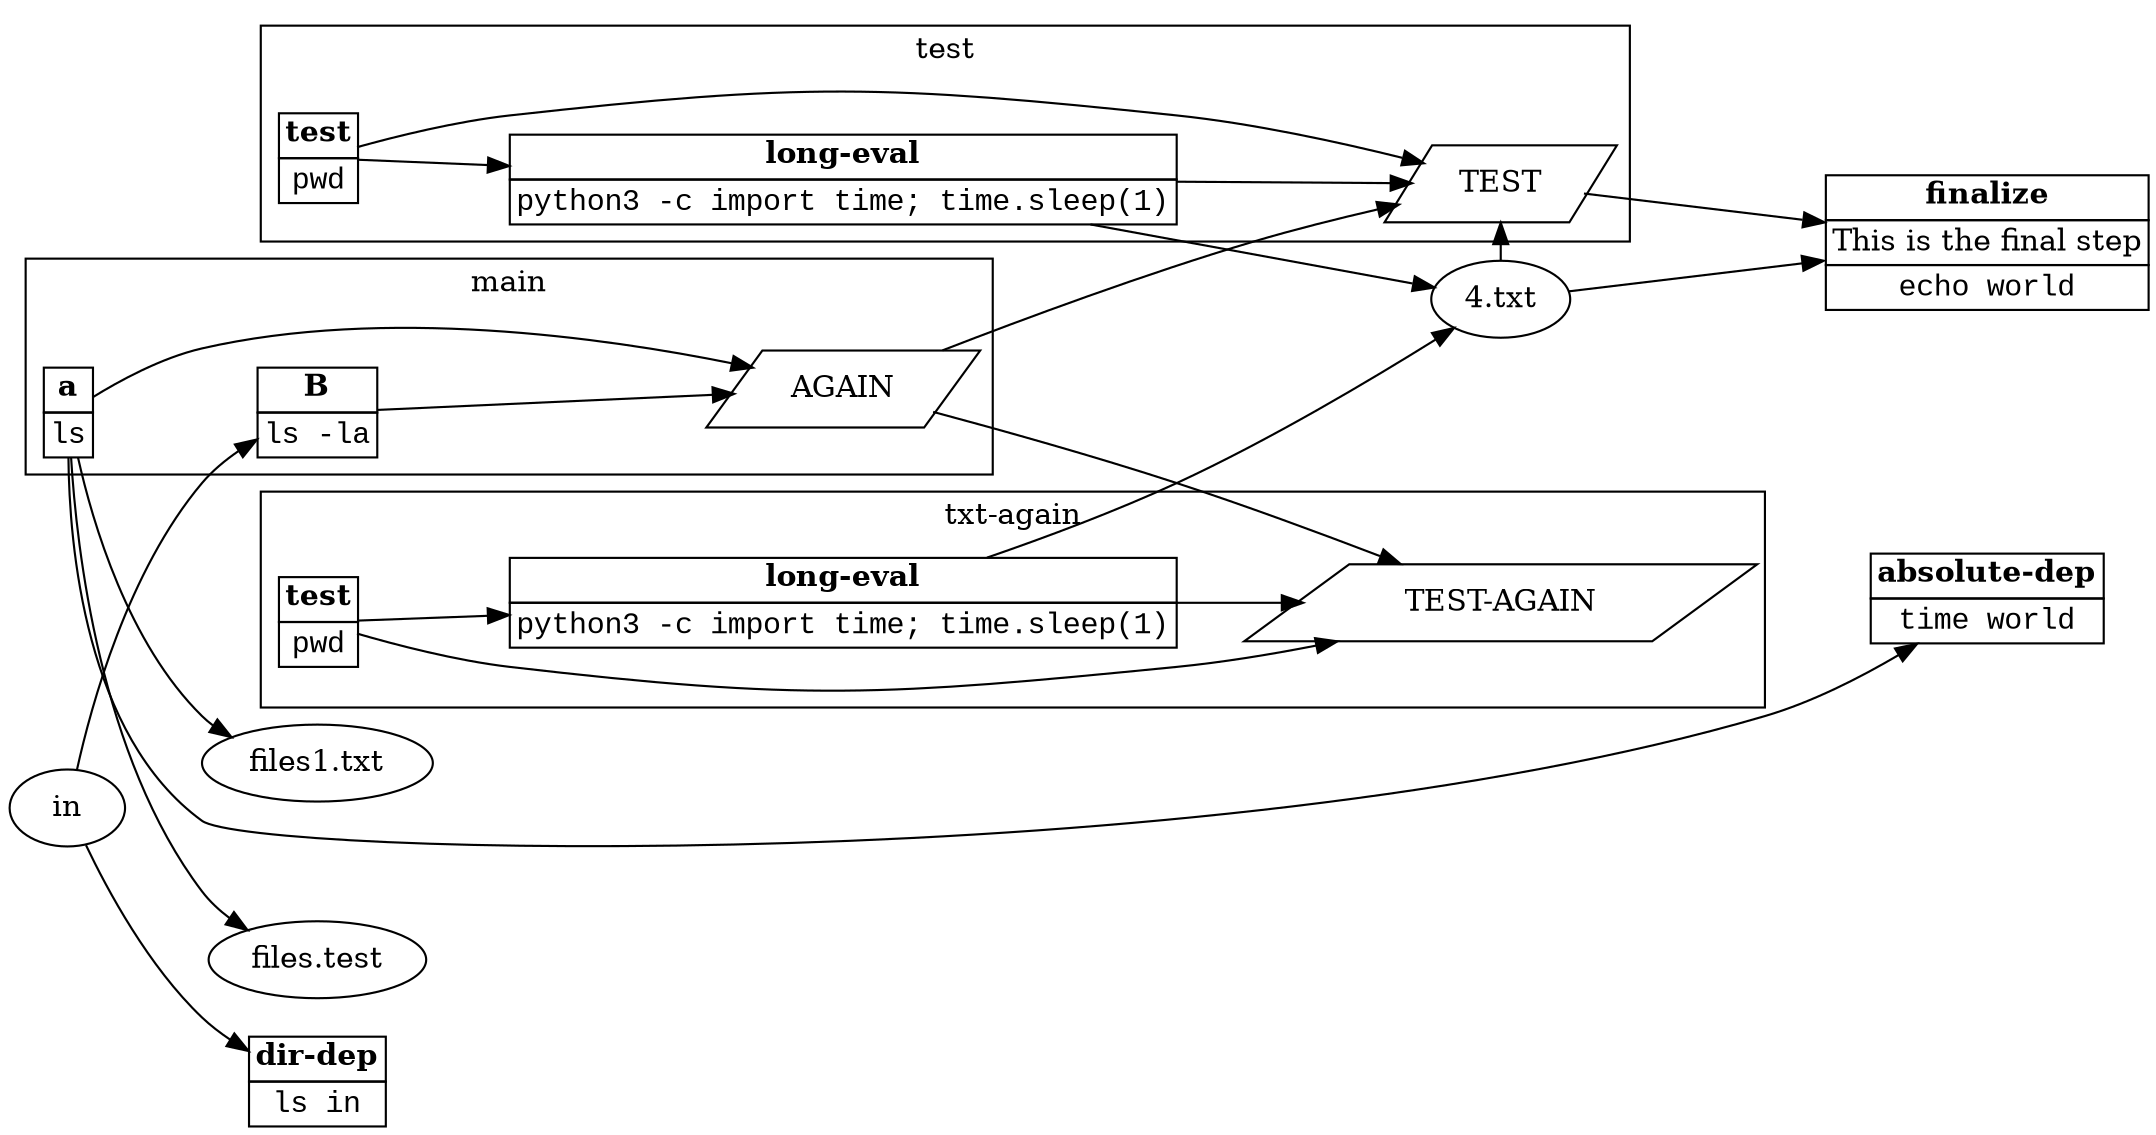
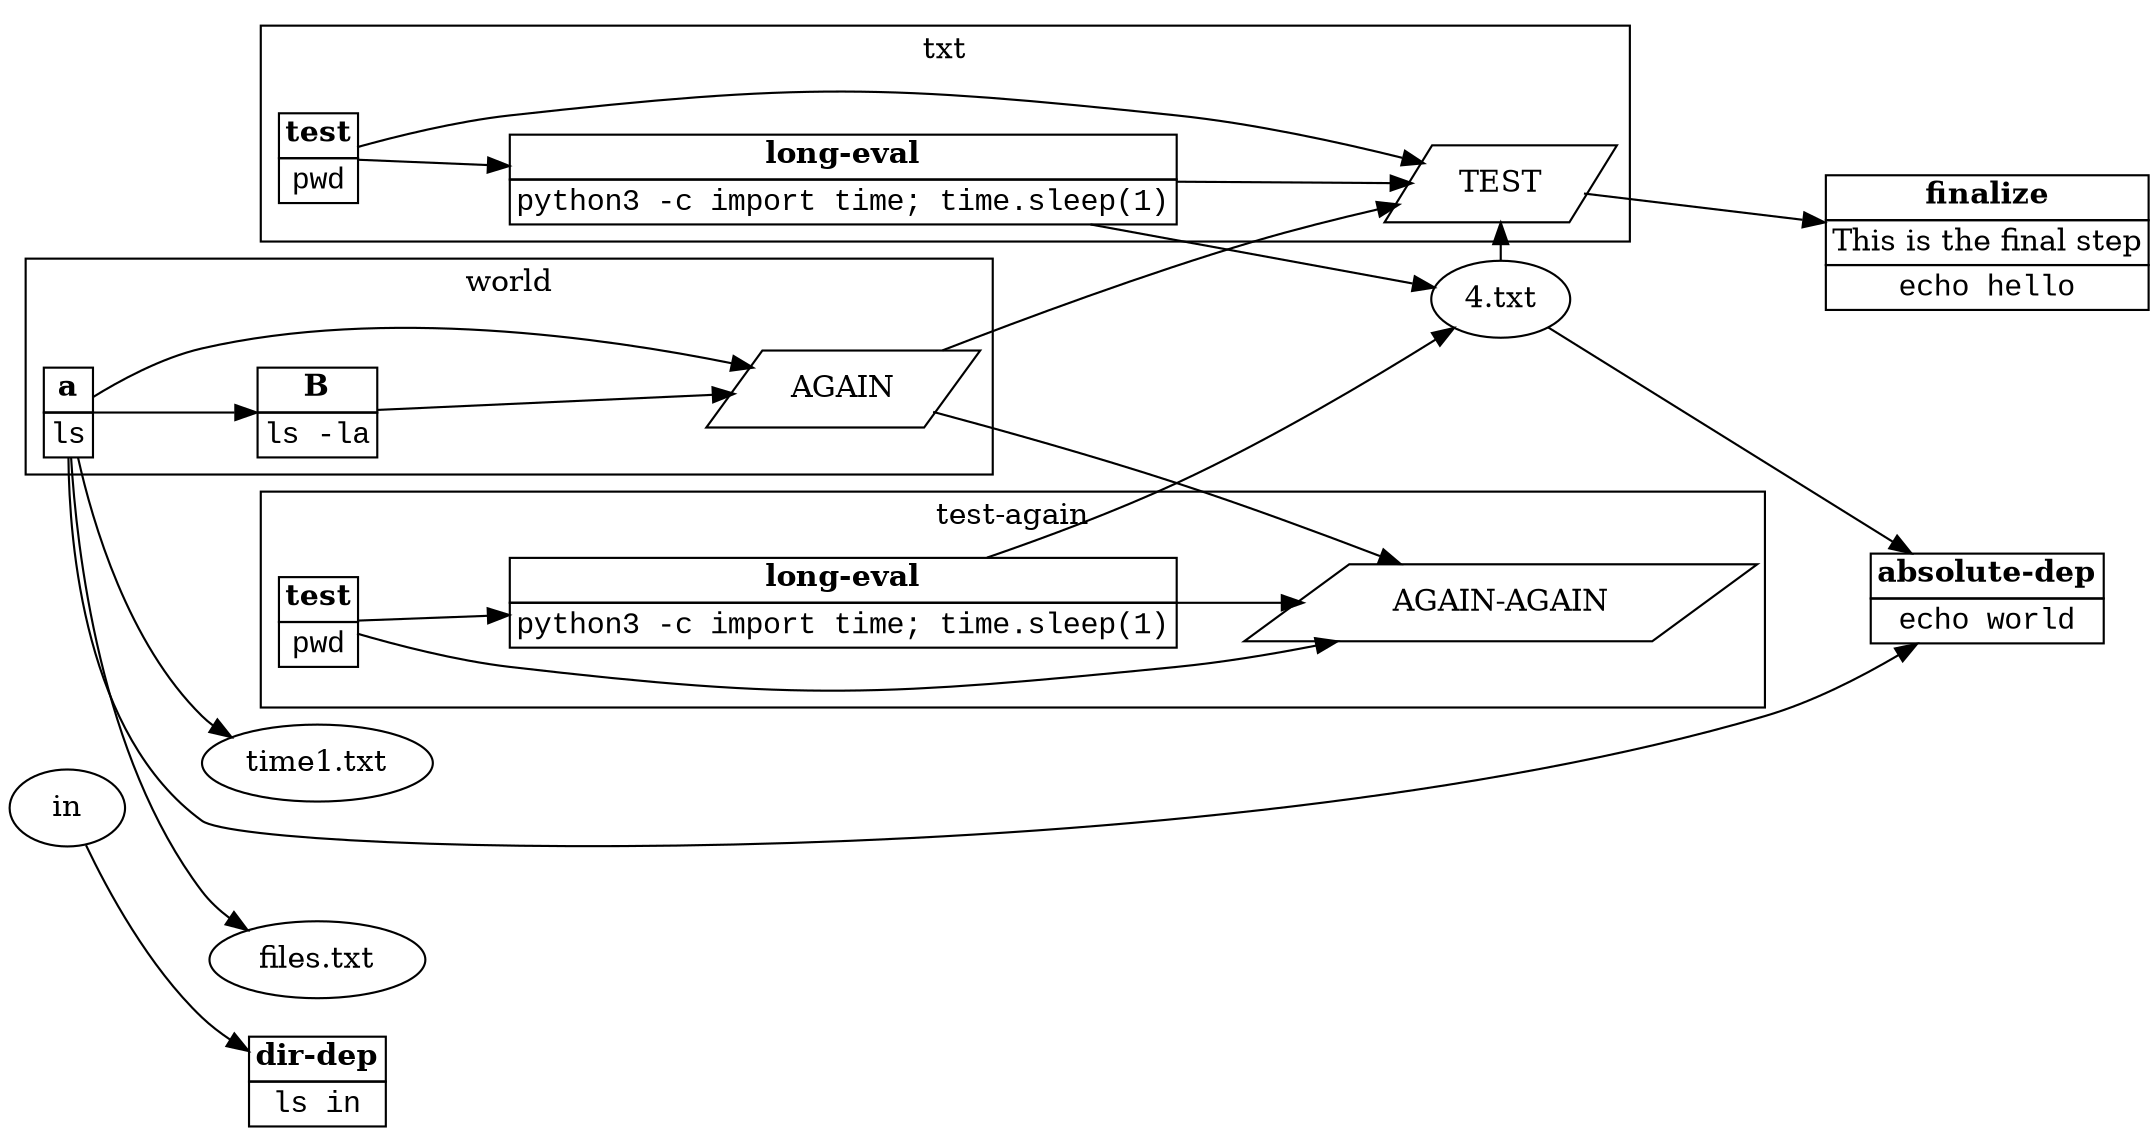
cluster "test": label "test" -> "txt"
edge "4.txt" -> "finalize": now "4.txt" -> "absolute-dep"
cluster "main": label "main" -> "world"
node "finalize": text "echo world" -> "echo hello"
cluster "txt-again": label "txt-again" -> "test-again"
edge "in" -> "B": now "a" -> "B"
node "TEST-AGAIN": label "TEST-AGAIN" -> "AGAIN-AGAIN"
node "absolute-dep": text "time world" -> "echo world"
node "files1.txt": label "files1.txt" -> "time1.txt"
node "files.test": label "files.test" -> "files.txt"
